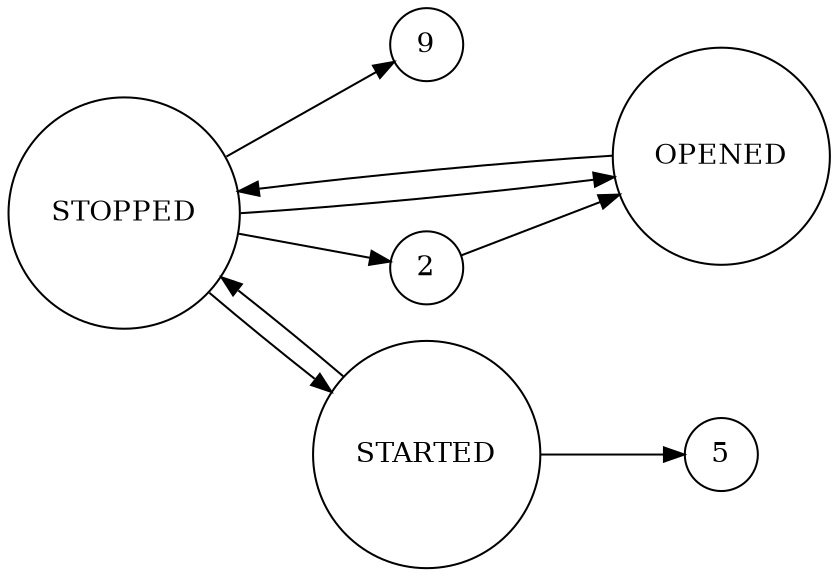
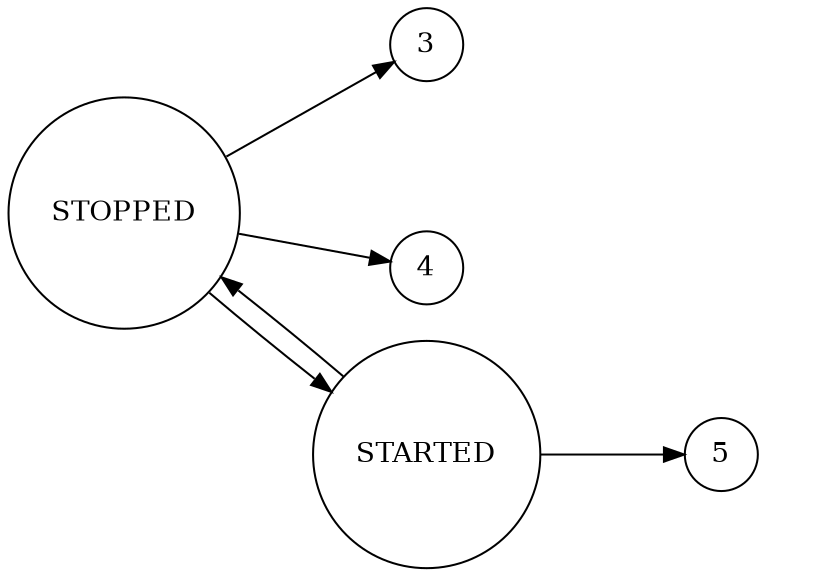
node "9": label "9" -> "3"
node "OPENED": removed
node "2": label "2" -> "4"
